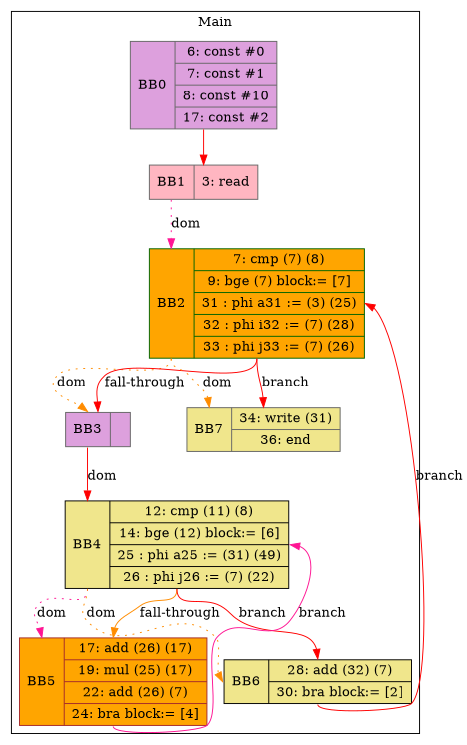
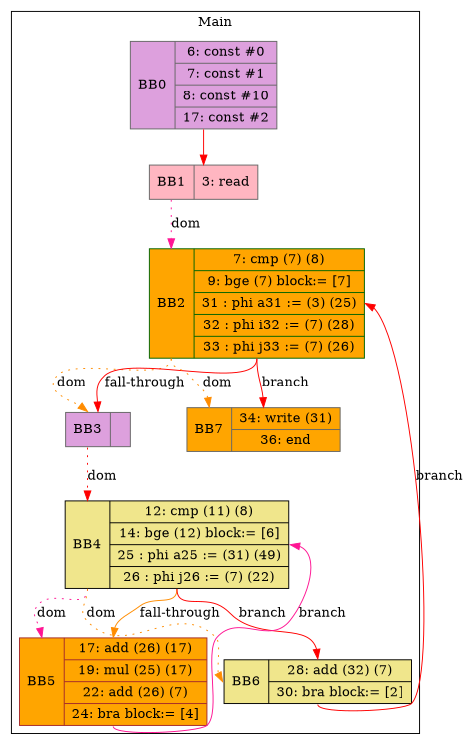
node "BB7": fillcolor khaki -> orange
edge "BB3" -> "BB4": style solid -> dotted
